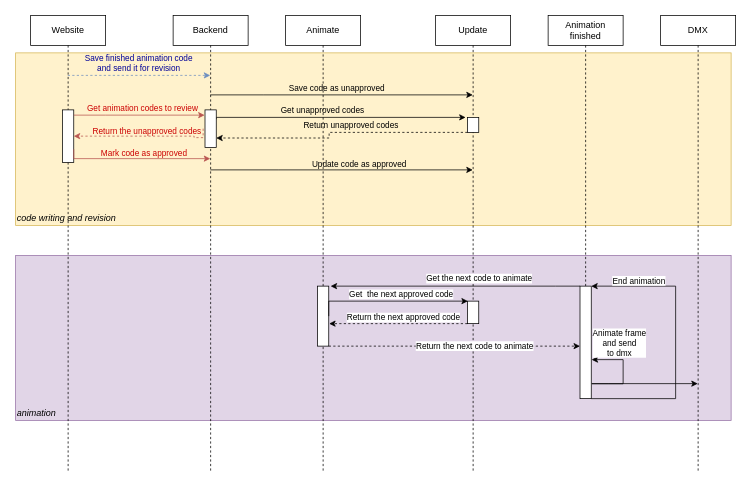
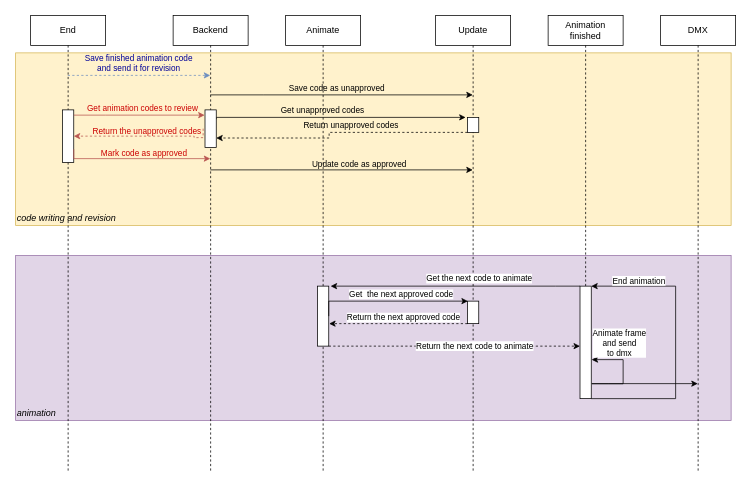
node "Website": label "Website" -> "End"
